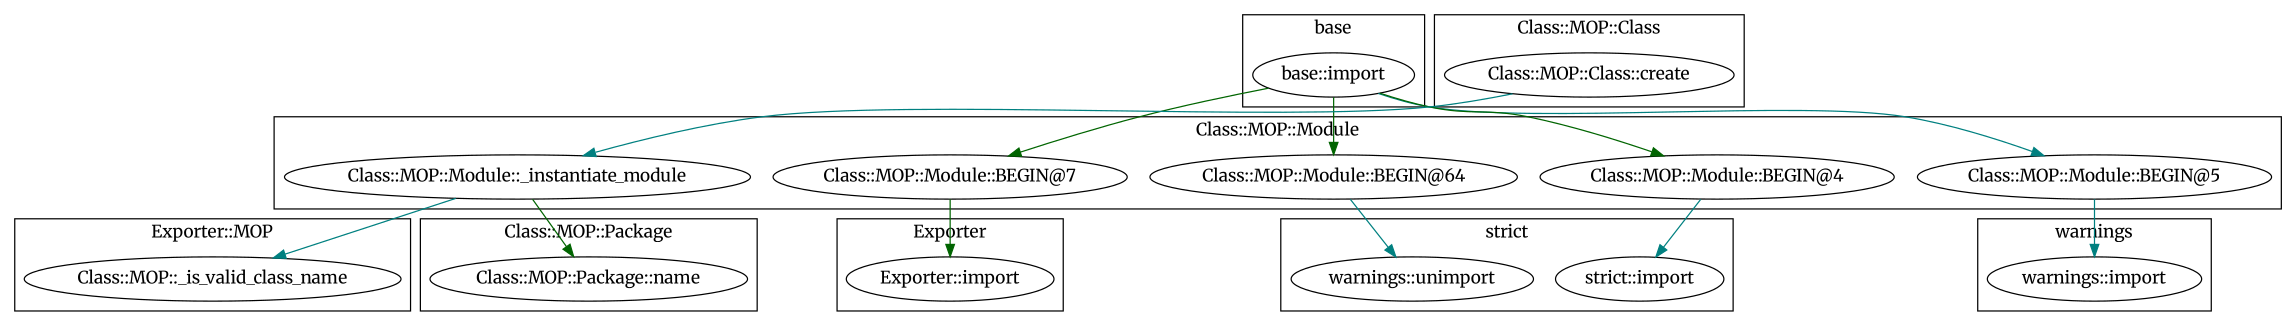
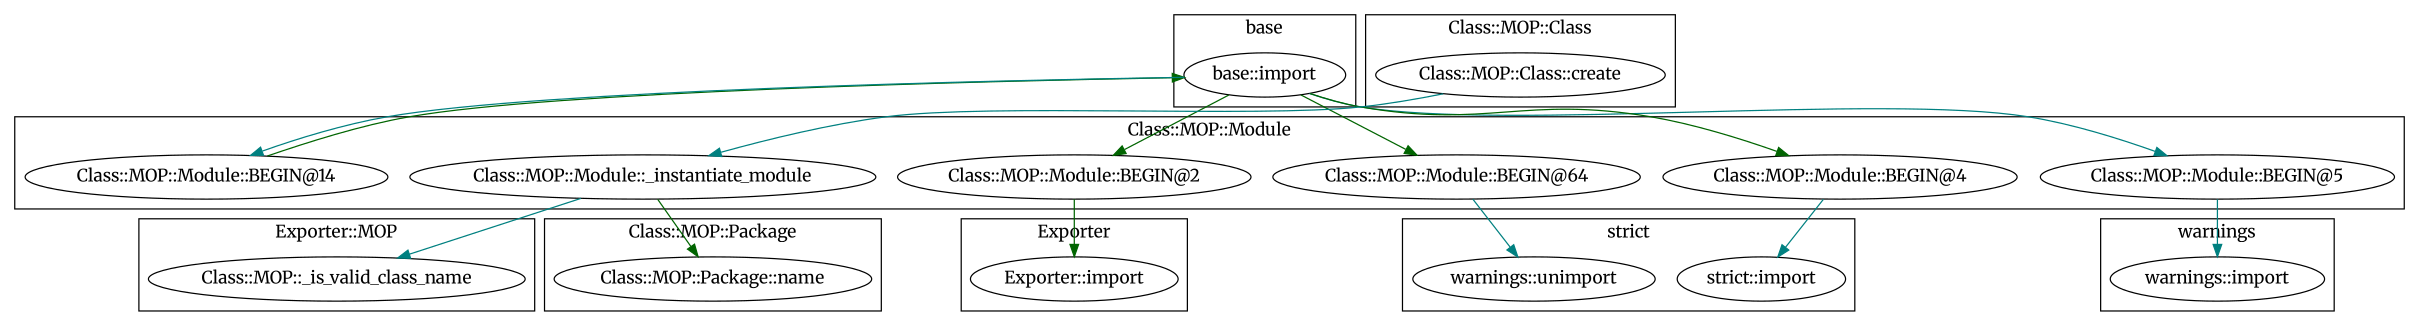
node "Class::MOP::Module::BEGIN@14": added
node "Class::MOP::Module::BEGIN@7": label "Class::MOP::Module::BEGIN@7" -> "Class::MOP::Module::BEGIN@2"
